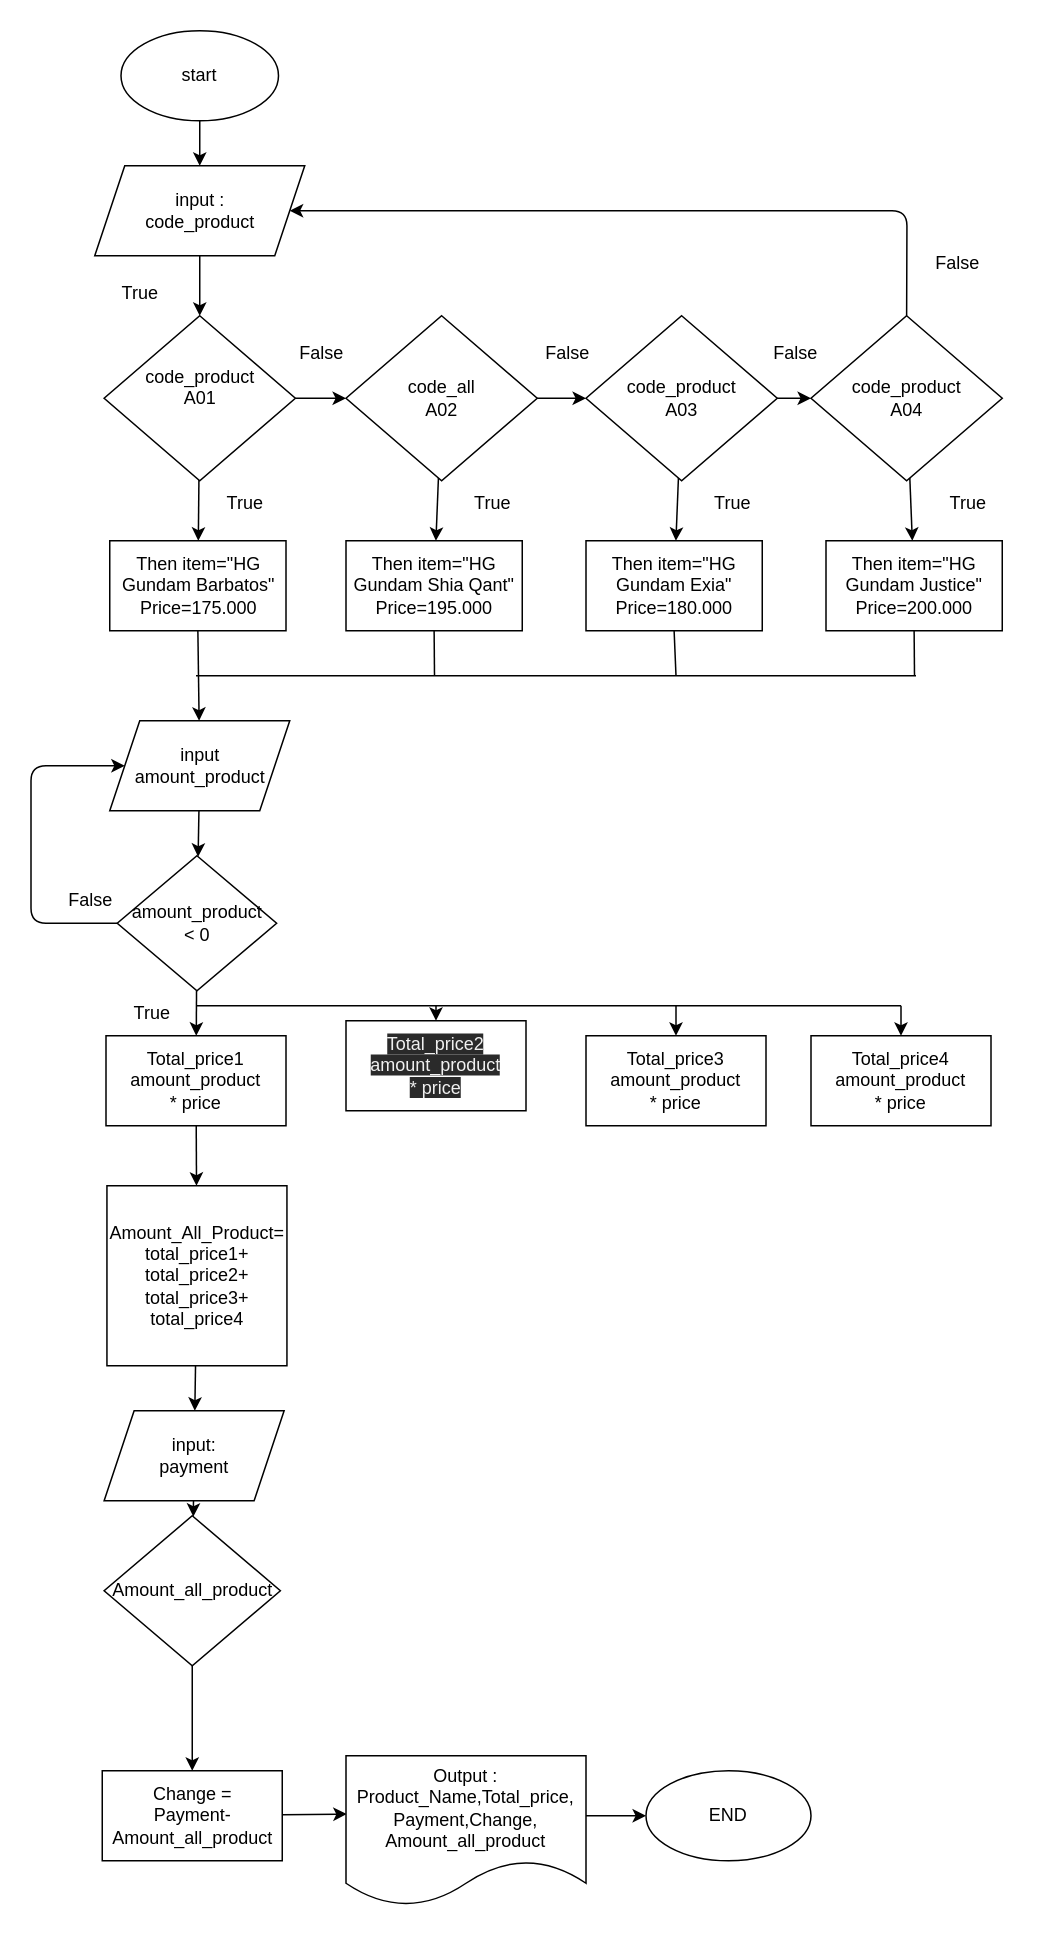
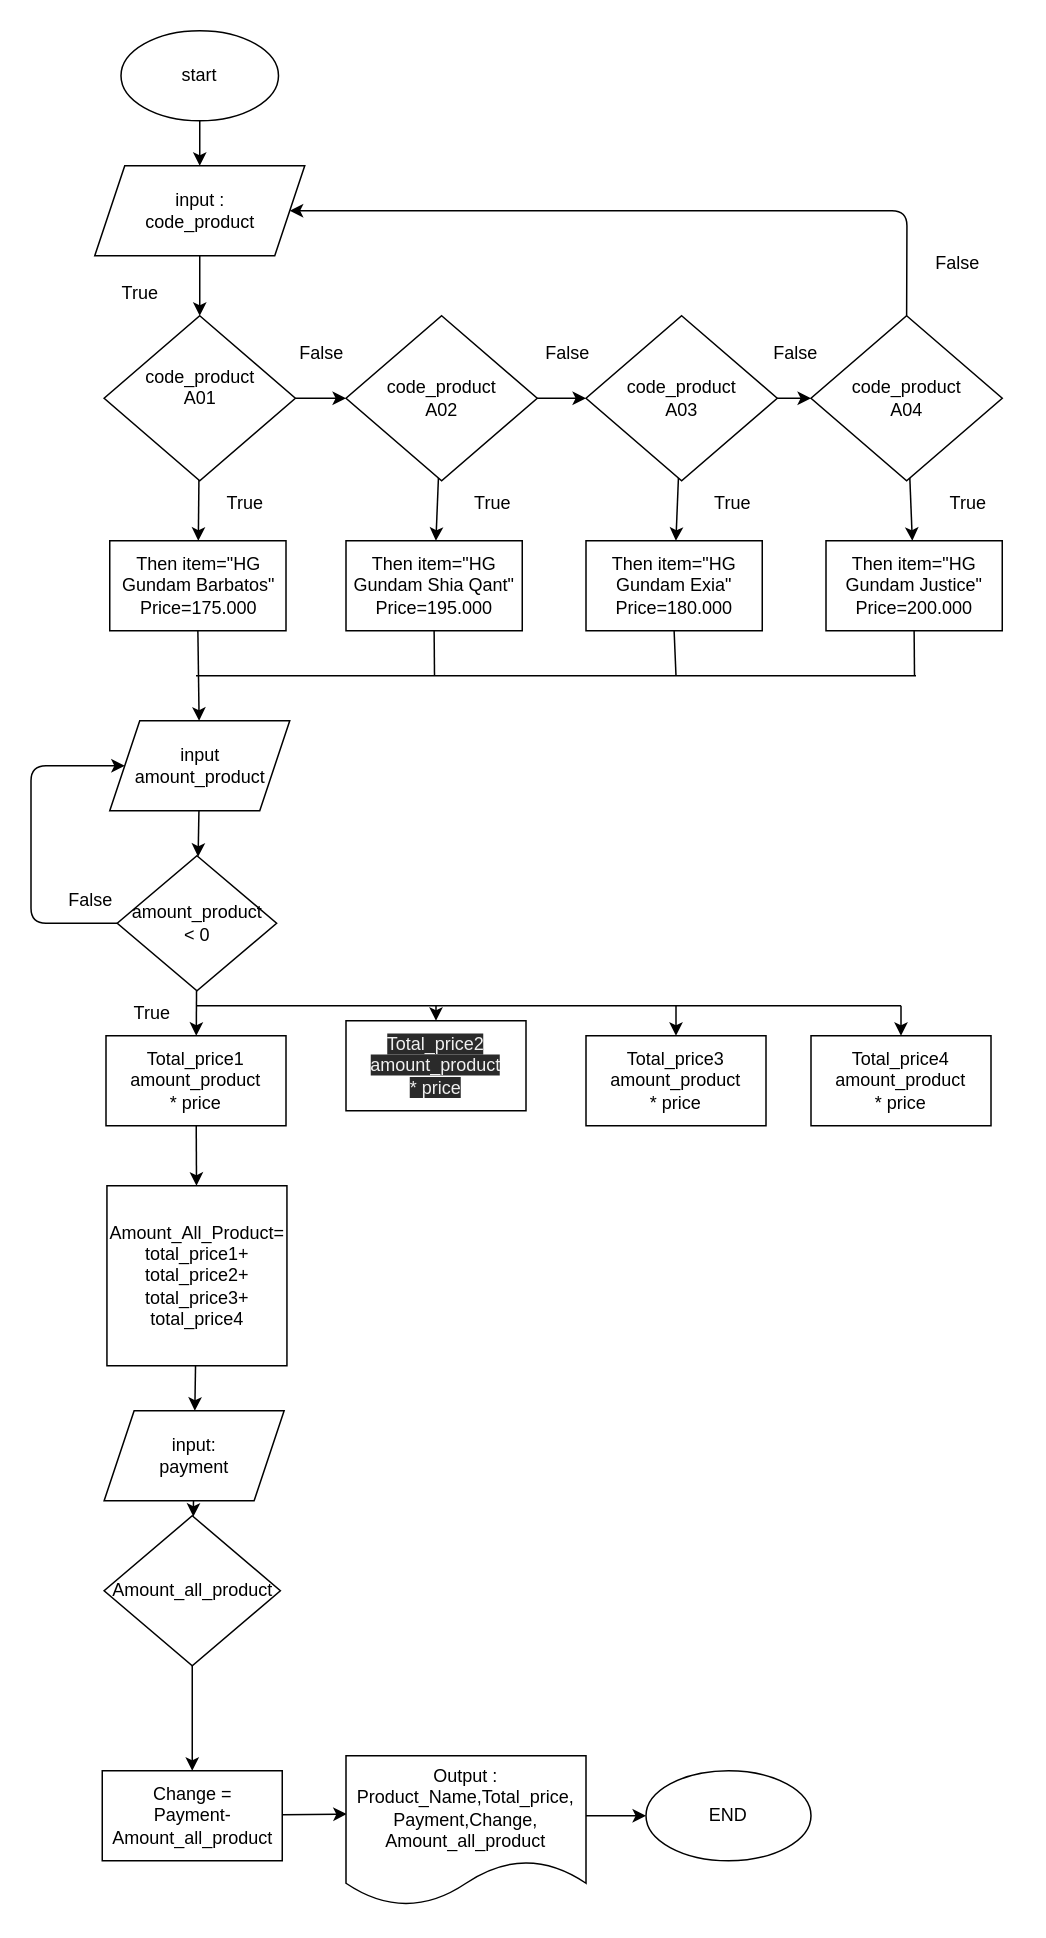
node "code_all A02": label "code_all A02" -> "code_product A02"
